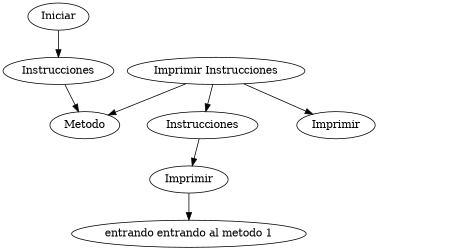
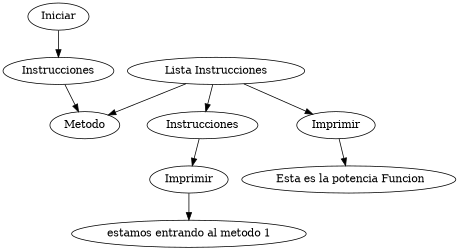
node "Imprimir Instrucciones": label "Imprimir Instrucciones" -> "Lista Instrucciones"
node "Esta es la potencia Funcion": added
node "entrando entrando al metodo 1": label "entrando entrando al metodo 1" -> "estamos entrando al metodo 1"
